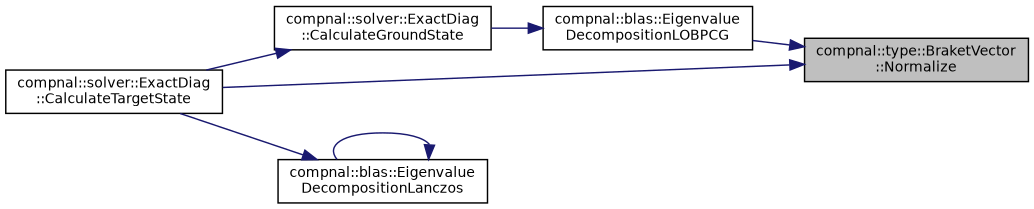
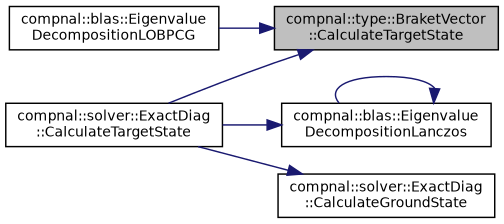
edge "compnal::solver::ExactDiag ::CalculateGroundState" -> "compnal::blas::Eigenvalue DecompositionLOBPCG": removed
node "compnal::type::BraketVector ::Normalize": label "compnal::type::BraketVector ::Normalize" -> "compnal::type::BraketVector ::CalculateTargetState"
